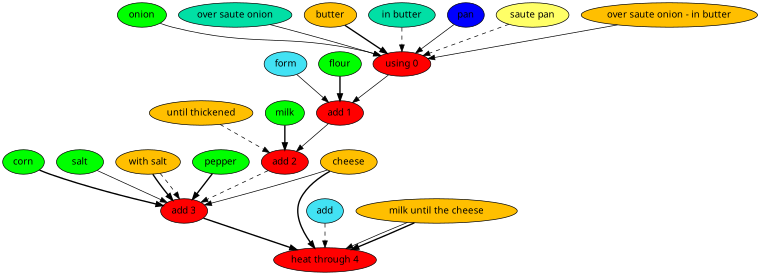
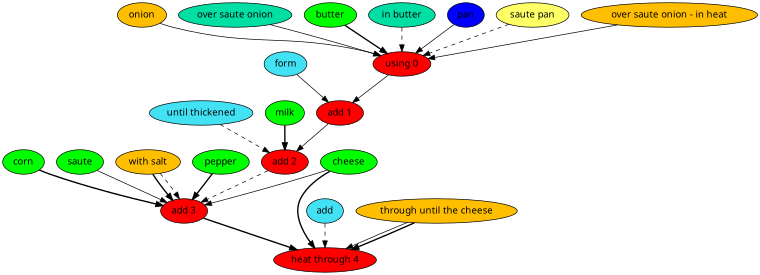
node "onion": fillcolor green -> #ffbf00
node "butter": fillcolor #ffbf00 -> green
node "over saute onion - in butter": label "over saute onion - in butter" -> "over saute onion - in heat"
node "flour": removed
node "until thickened": fillcolor #ffbf00 -> #42e2f4
node "salt": label "salt" -> "saute"
node "cheese": fillcolor #ffbf00 -> green
node "milk until the cheese": label "milk until the cheese" -> "through until the cheese"
